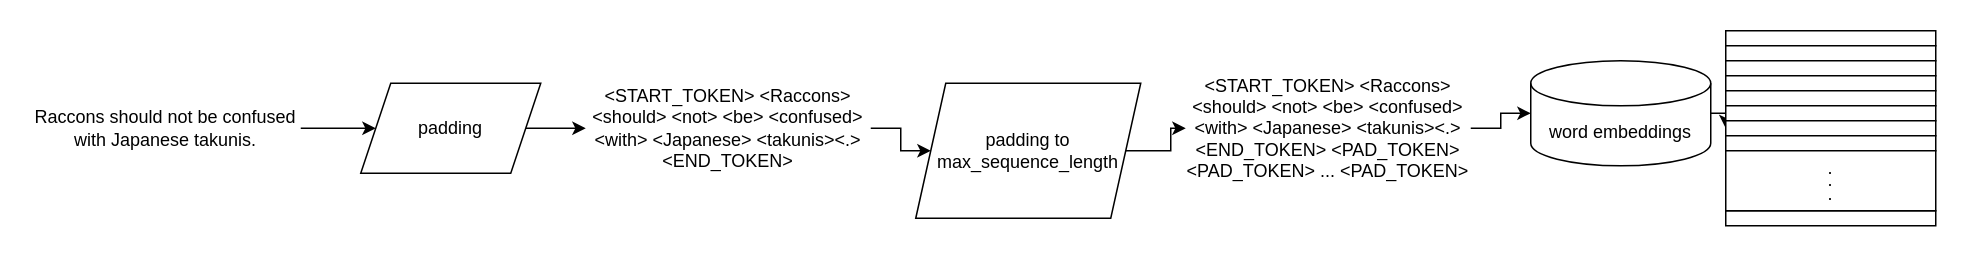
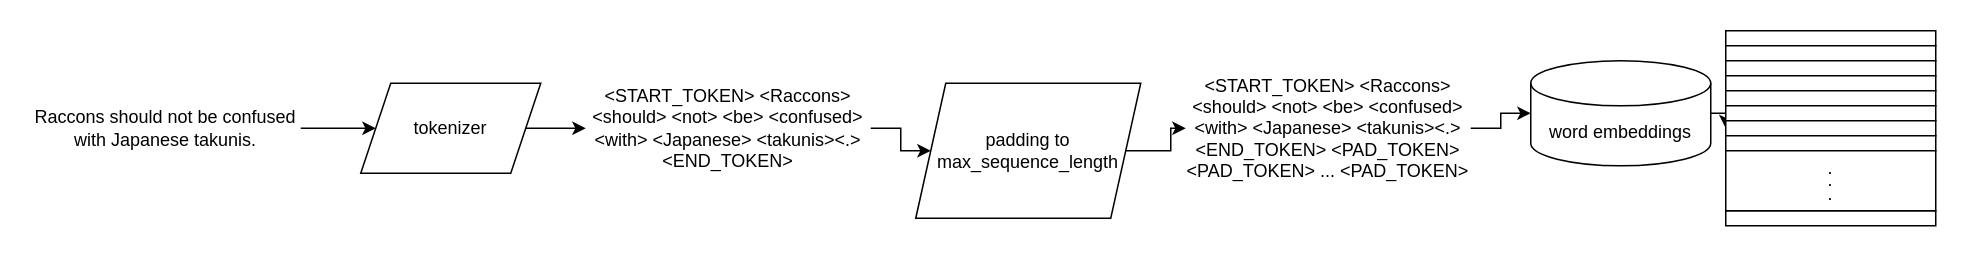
node "padding": label "padding" -> "tokenizer"
